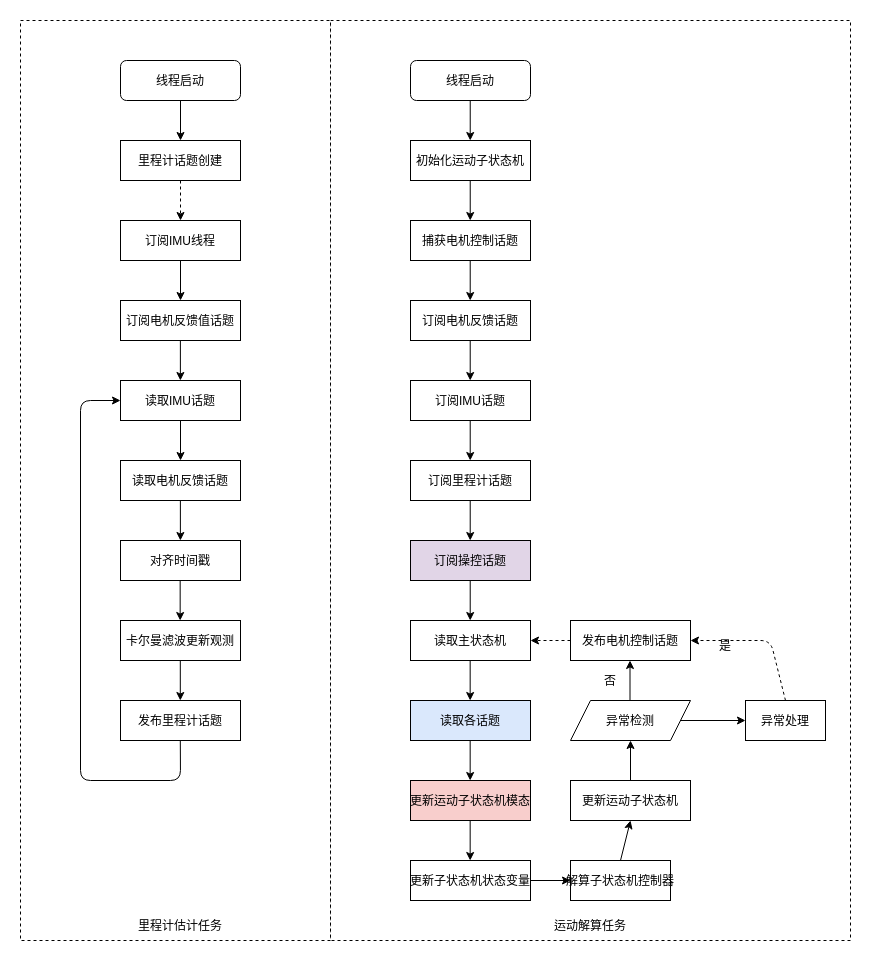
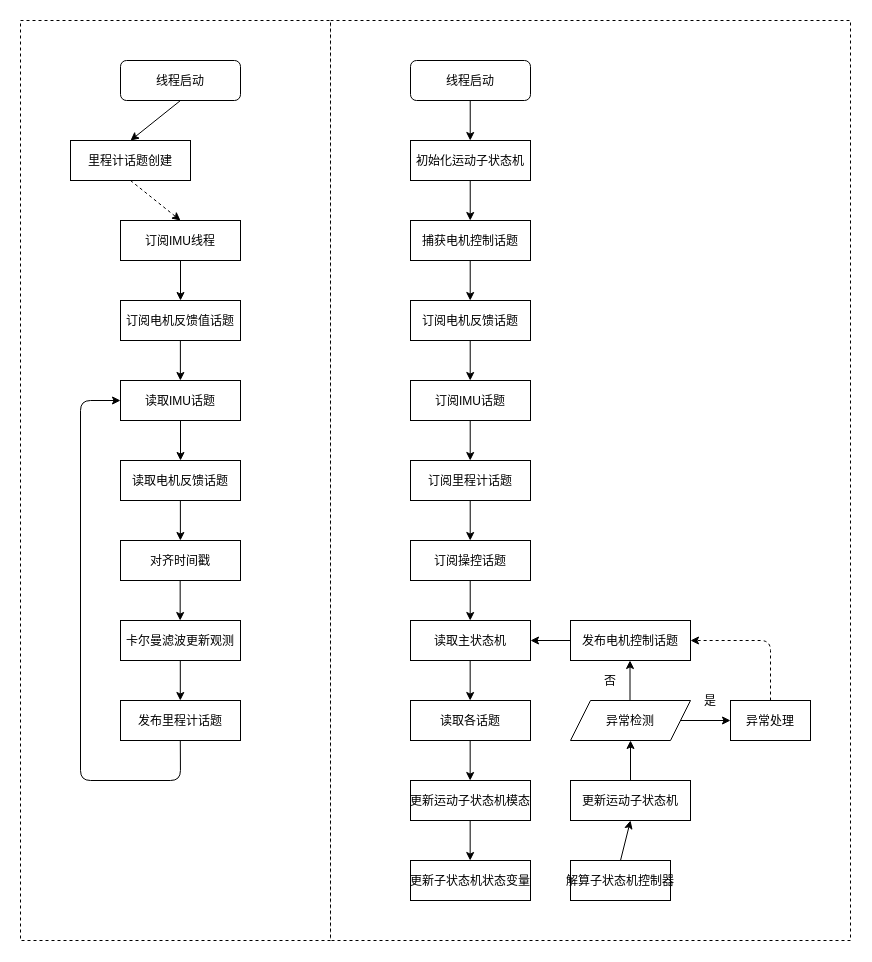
node "里程计话题创建": moved (181, 161) -> (131, 161)
node "订阅操控话题": fillcolor #e1d5e7 -> #ffffff
edge "发布电机控制话题" -> "读取主状态机": style dashed -> solid
node "是": moved (726, 646) -> (711, 701)
node "读取各话题": fillcolor #dae8fc -> #ffffff
node "异常处理": moved (786, 721) -> (771, 721)
node "更新运动子状态机模态": fillcolor #f8cecc -> #ffffff
edge "更新子状态机状态变量" -> "解算子状态机控制器": removed
node "里程计估计任务": removed
node "运动解算任务": removed
